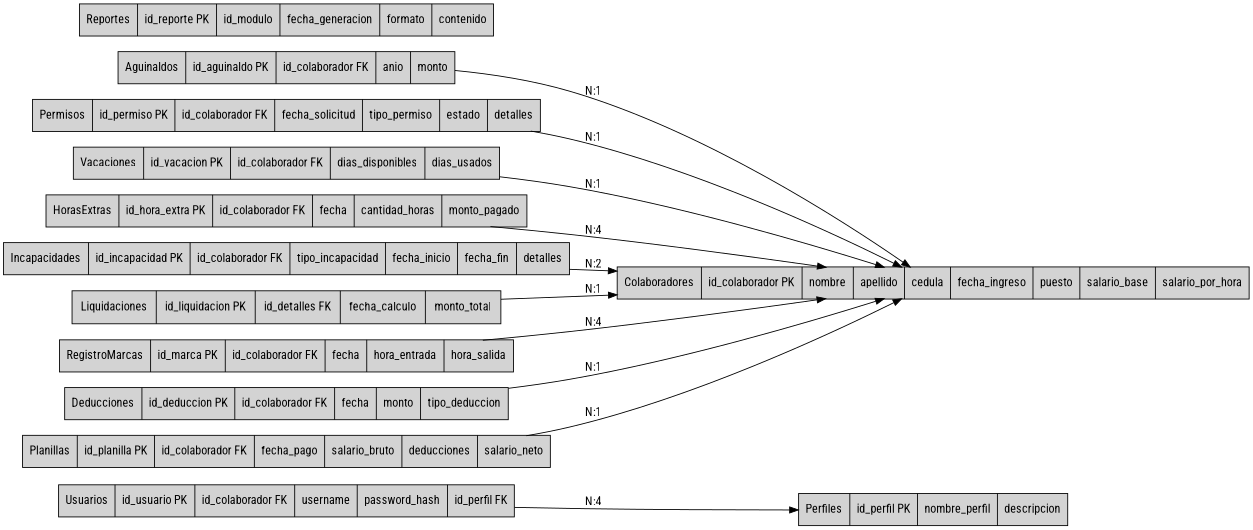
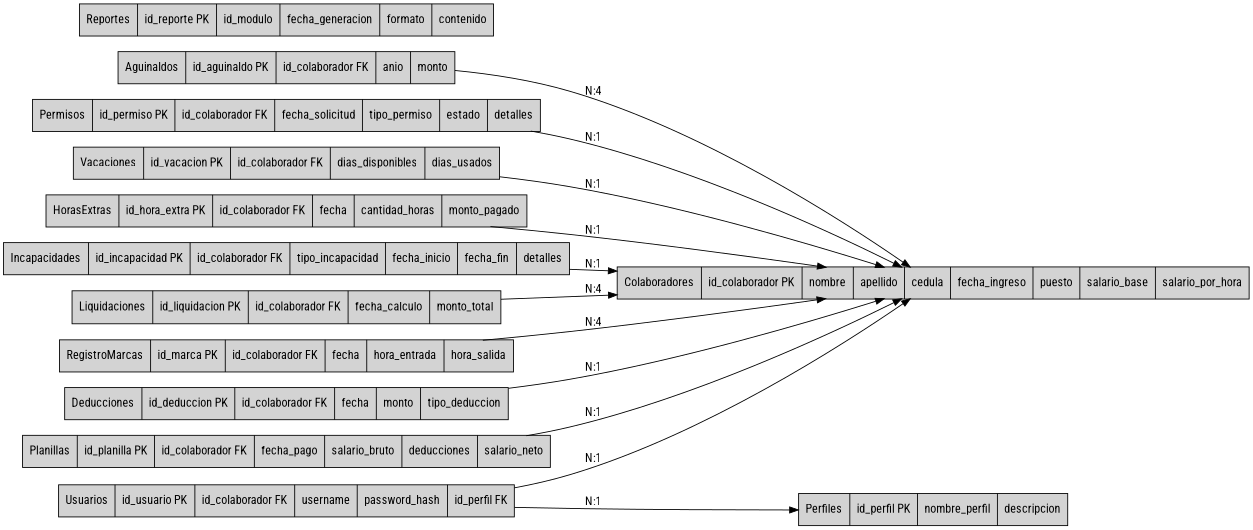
edge "Aguinaldos" -> "Colaboradores": label "N:1" -> "N:4"
edge "HorasExtras" -> "Colaboradores": label "N:4" -> "N:1"
edge "Incapacidades" -> "Colaboradores": label "N:2" -> "N:1"
edge "Liquidaciones" -> "Colaboradores": label "N:1" -> "N:4"
node "Liquidaciones": text "id_detalles FK" -> "id_colaborador FK"
edge "Usuarios" -> "Colaboradores": added, label "N:1"
edge "Usuarios" -> "Perfiles": label "N:4" -> "N:1"
